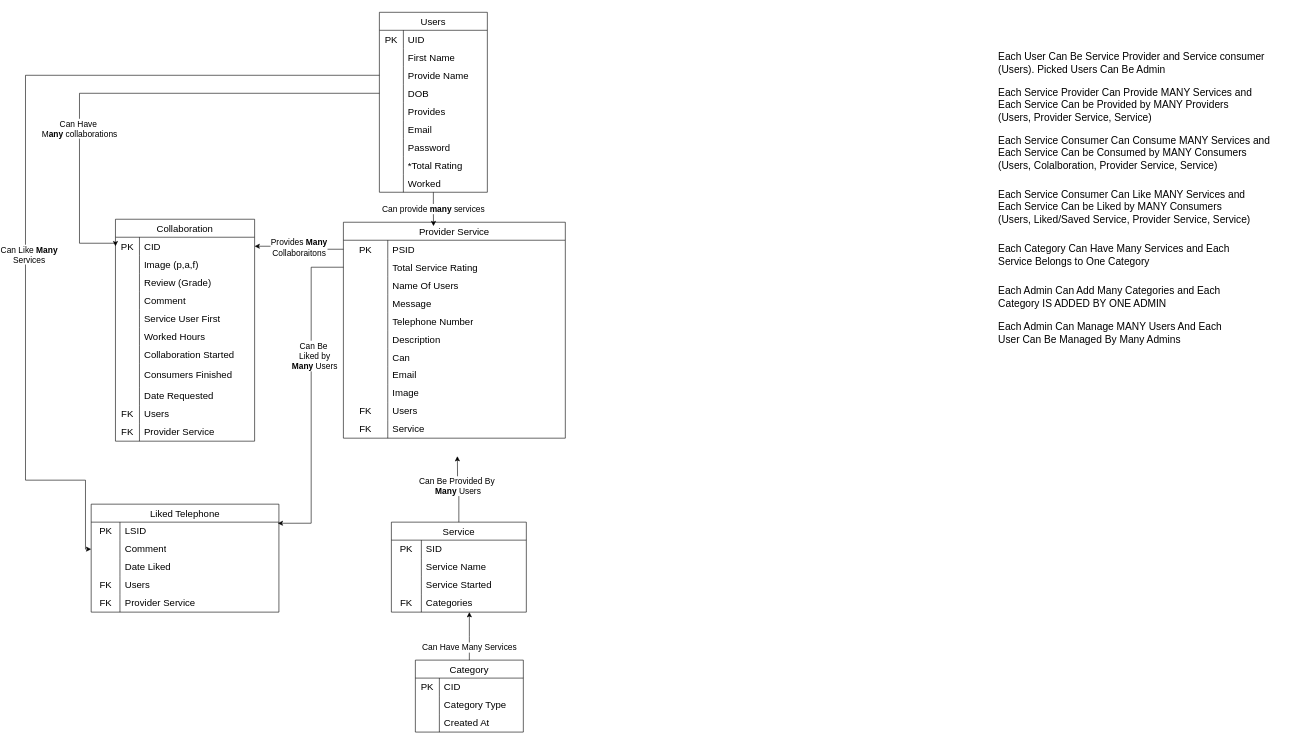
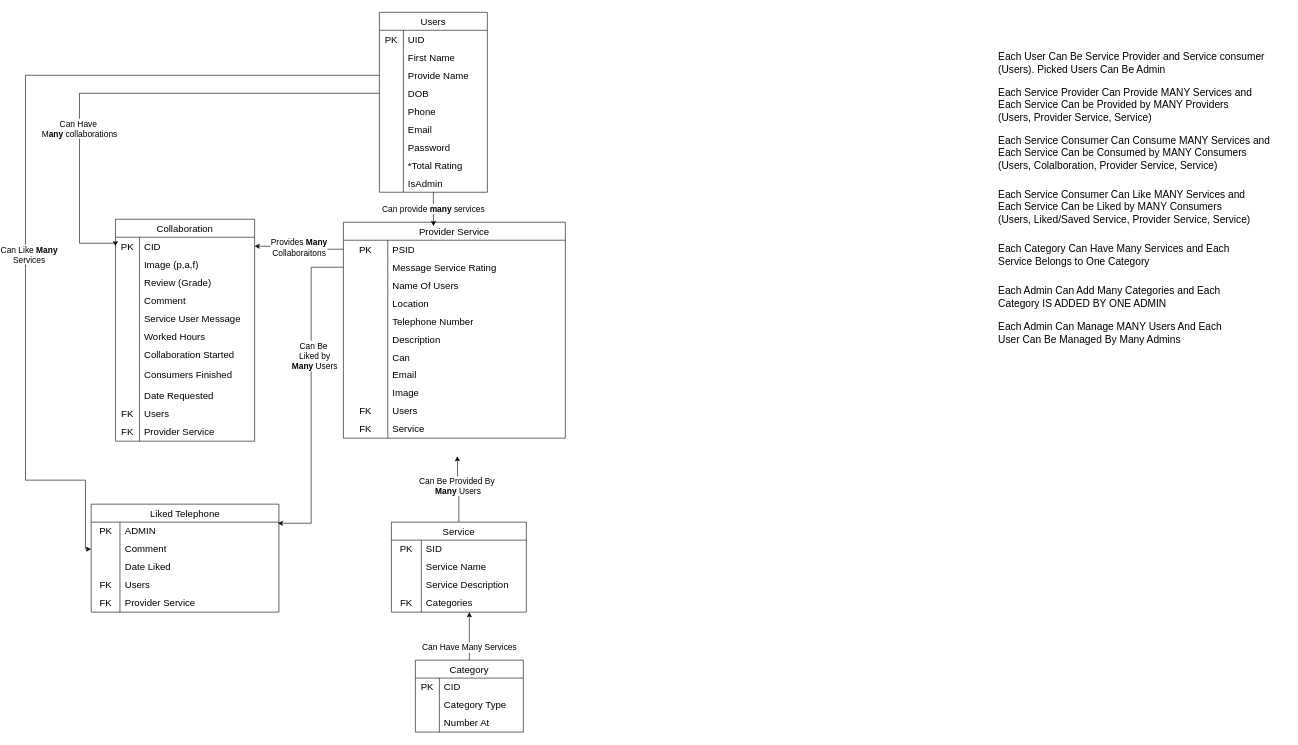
node "Provides": label "Provides" -> "Phone"
node "Worked": label "Worked" -> "IsAdmin"
node "Total Service Rating": label "Total Service Rating" -> "Message Service Rating"
node "Message": label "Message" -> "Location"
node "Service User First": label "Service User First" -> "Service User Message"
node "LSID": label "LSID" -> "ADMIN"
node "Service Started": label "Service Started" -> "Service Description"
node "Created At": label "Created At" -> "Number At"
